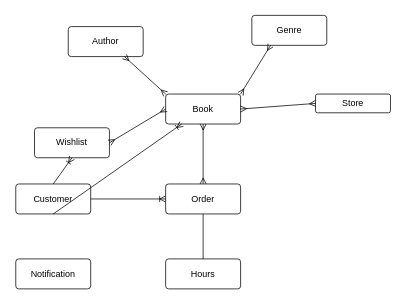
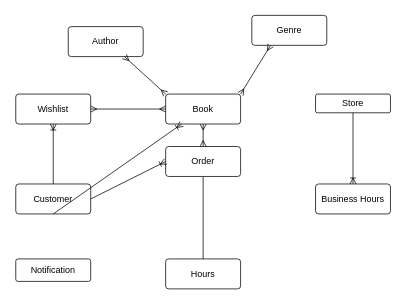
edge "Store" -- "Book": removed
node "Wishlist": moved (72, 143) -> (53, 109)
edge "Store" -> "Business Hours": added
node "Order": moved (203, 199) -> (203, 162)
node "Business Hours": added
node "Notification": size 75x30 -> 75x23
